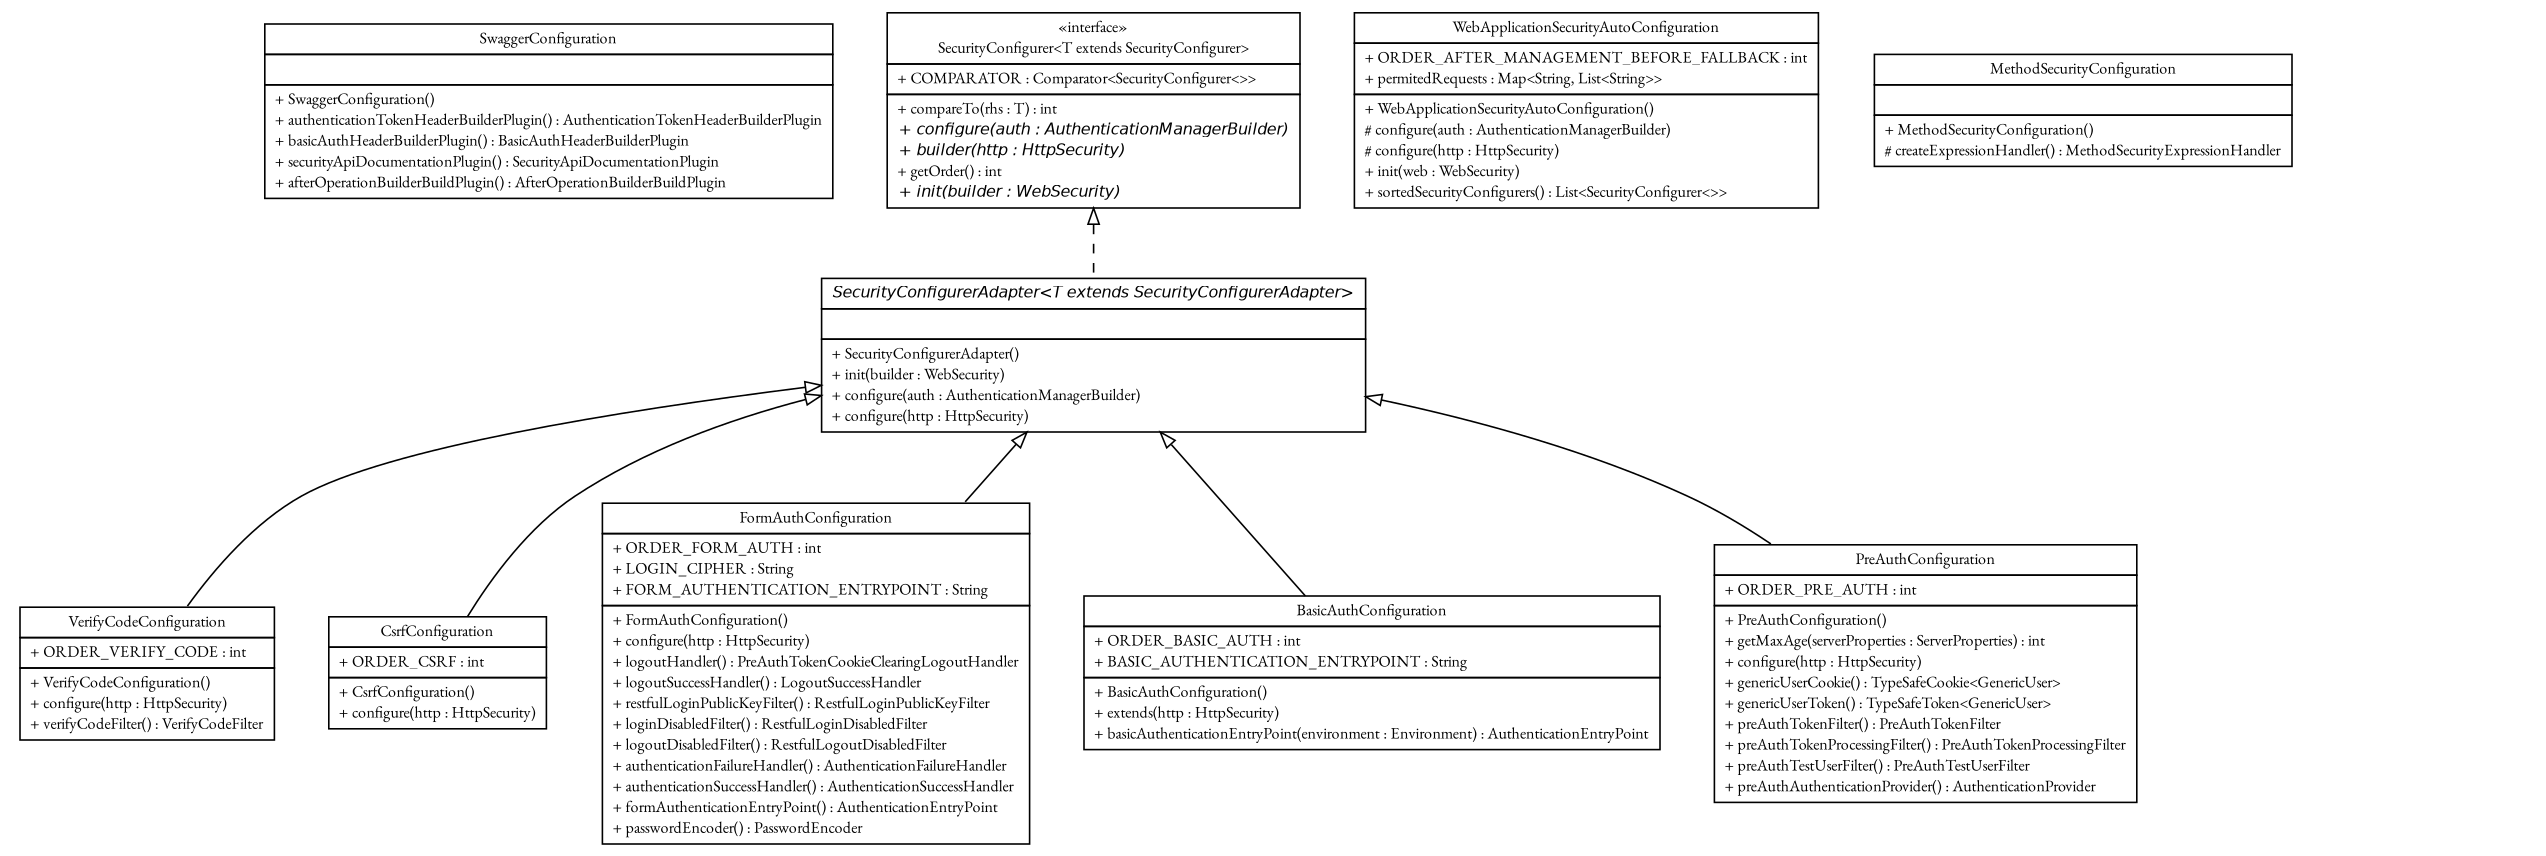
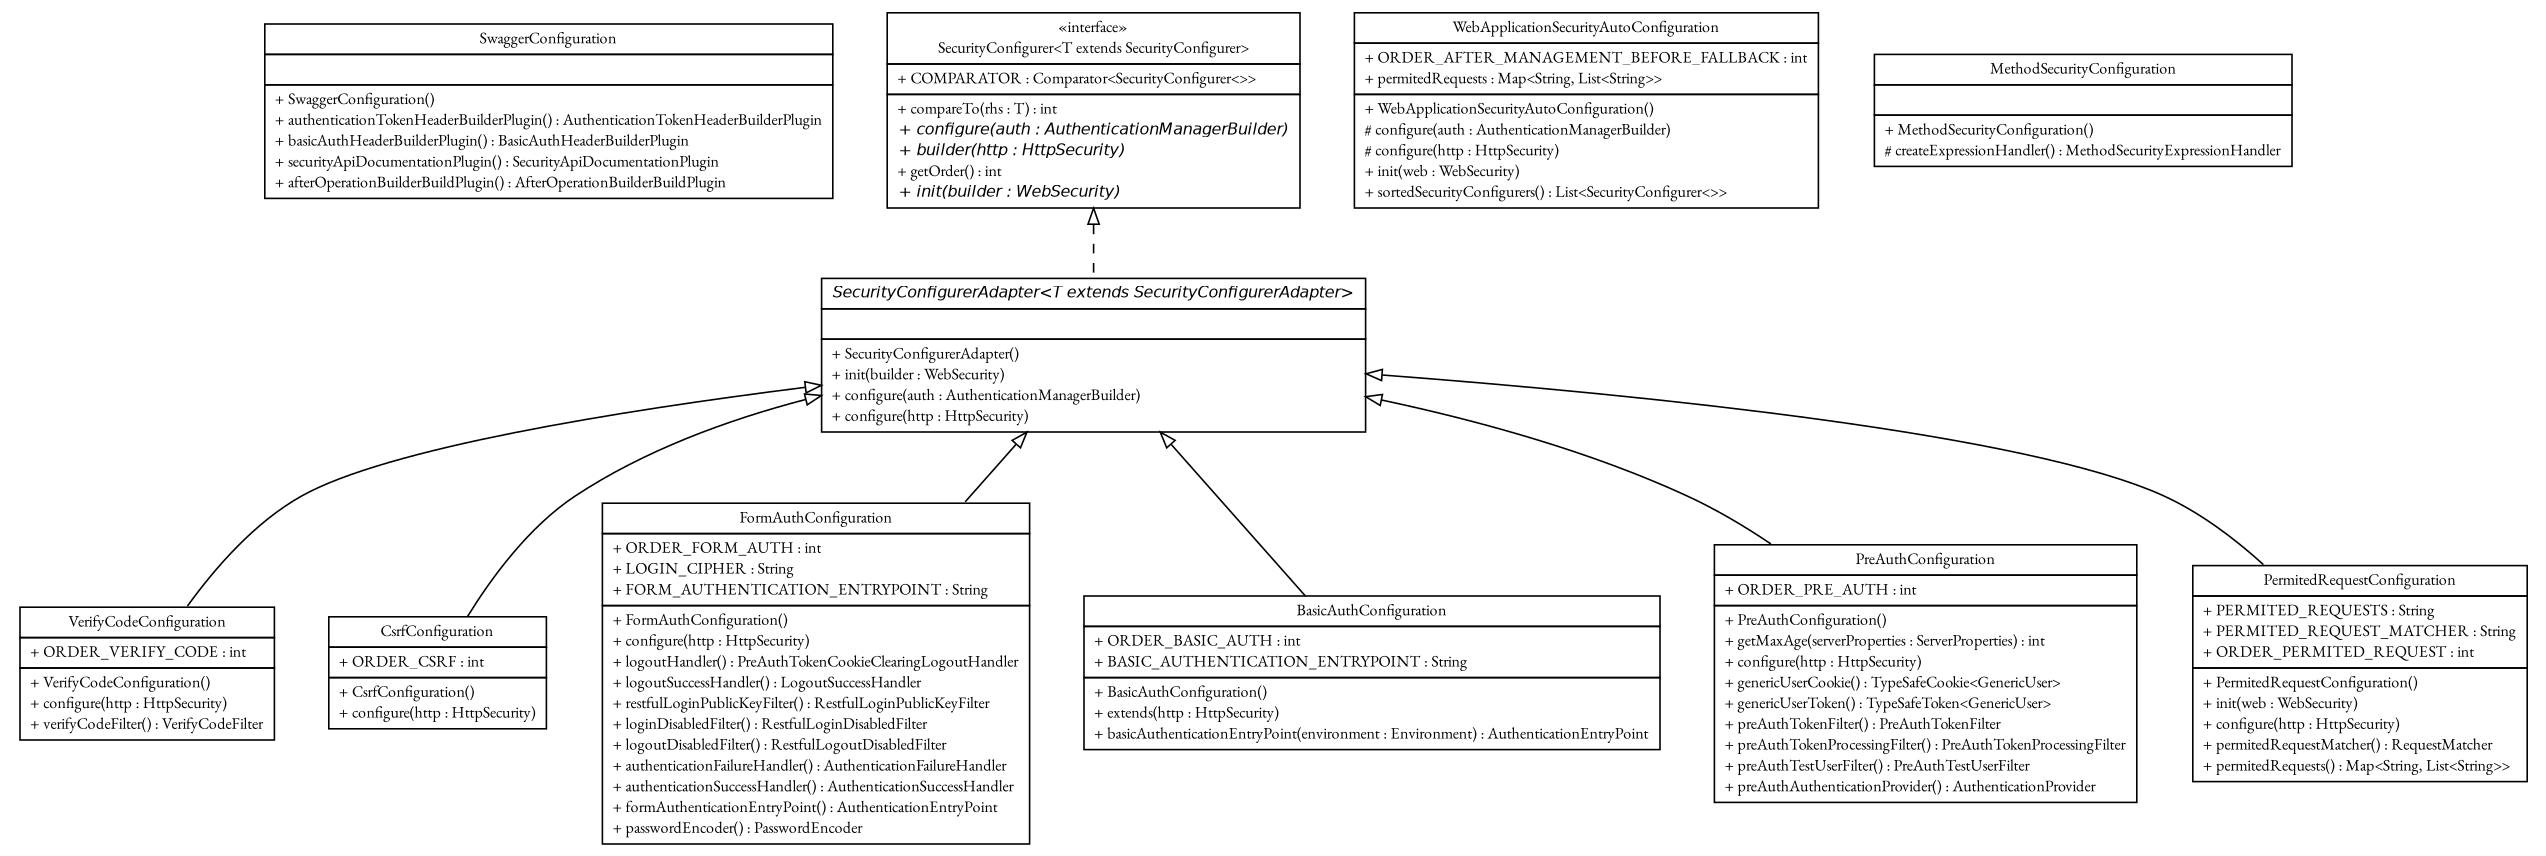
node "PermitedRequestConfiguration": added
